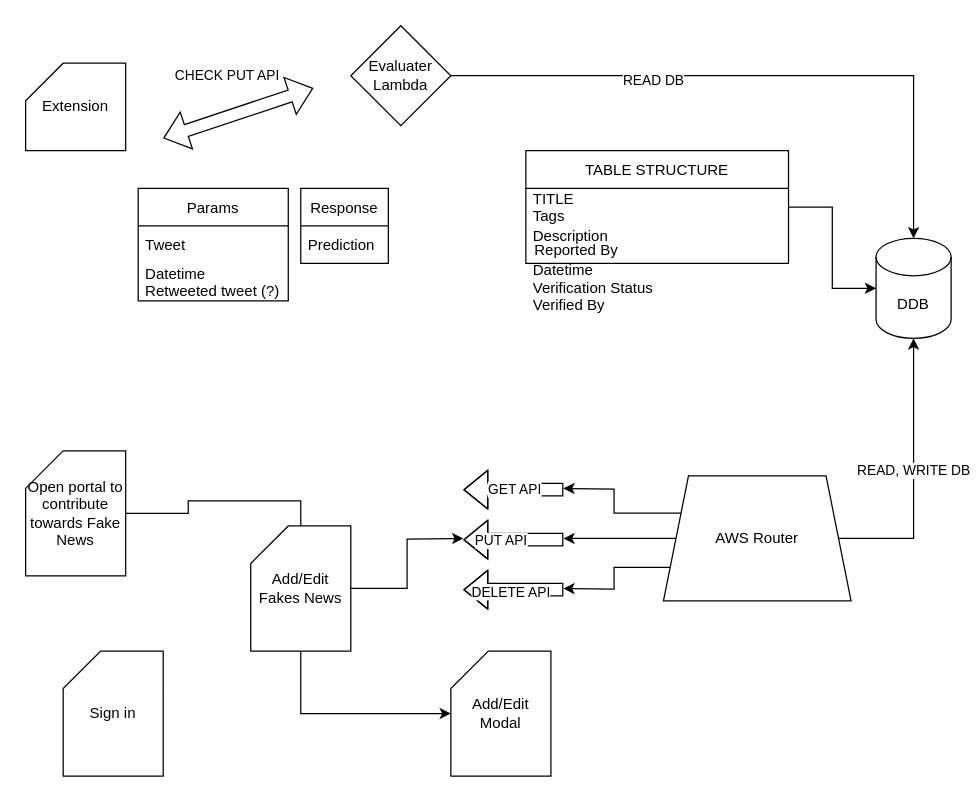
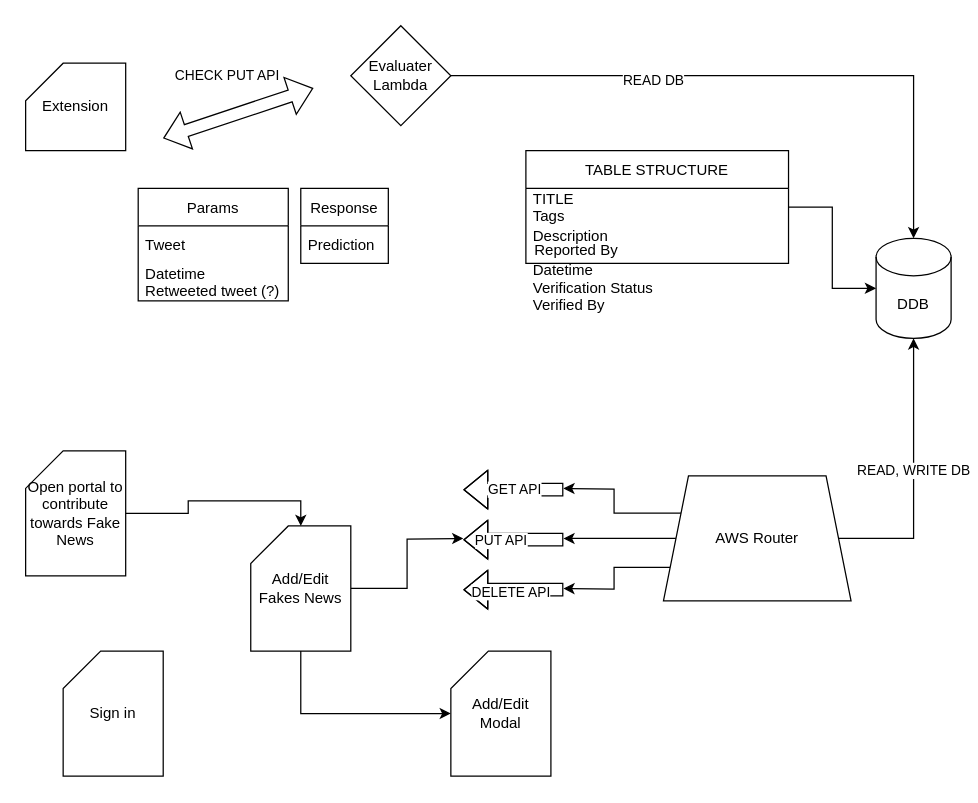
edge "Open portal to contribute towards Fake News" -- "Add/Edit Fakes News": arrowhead none -> classic
